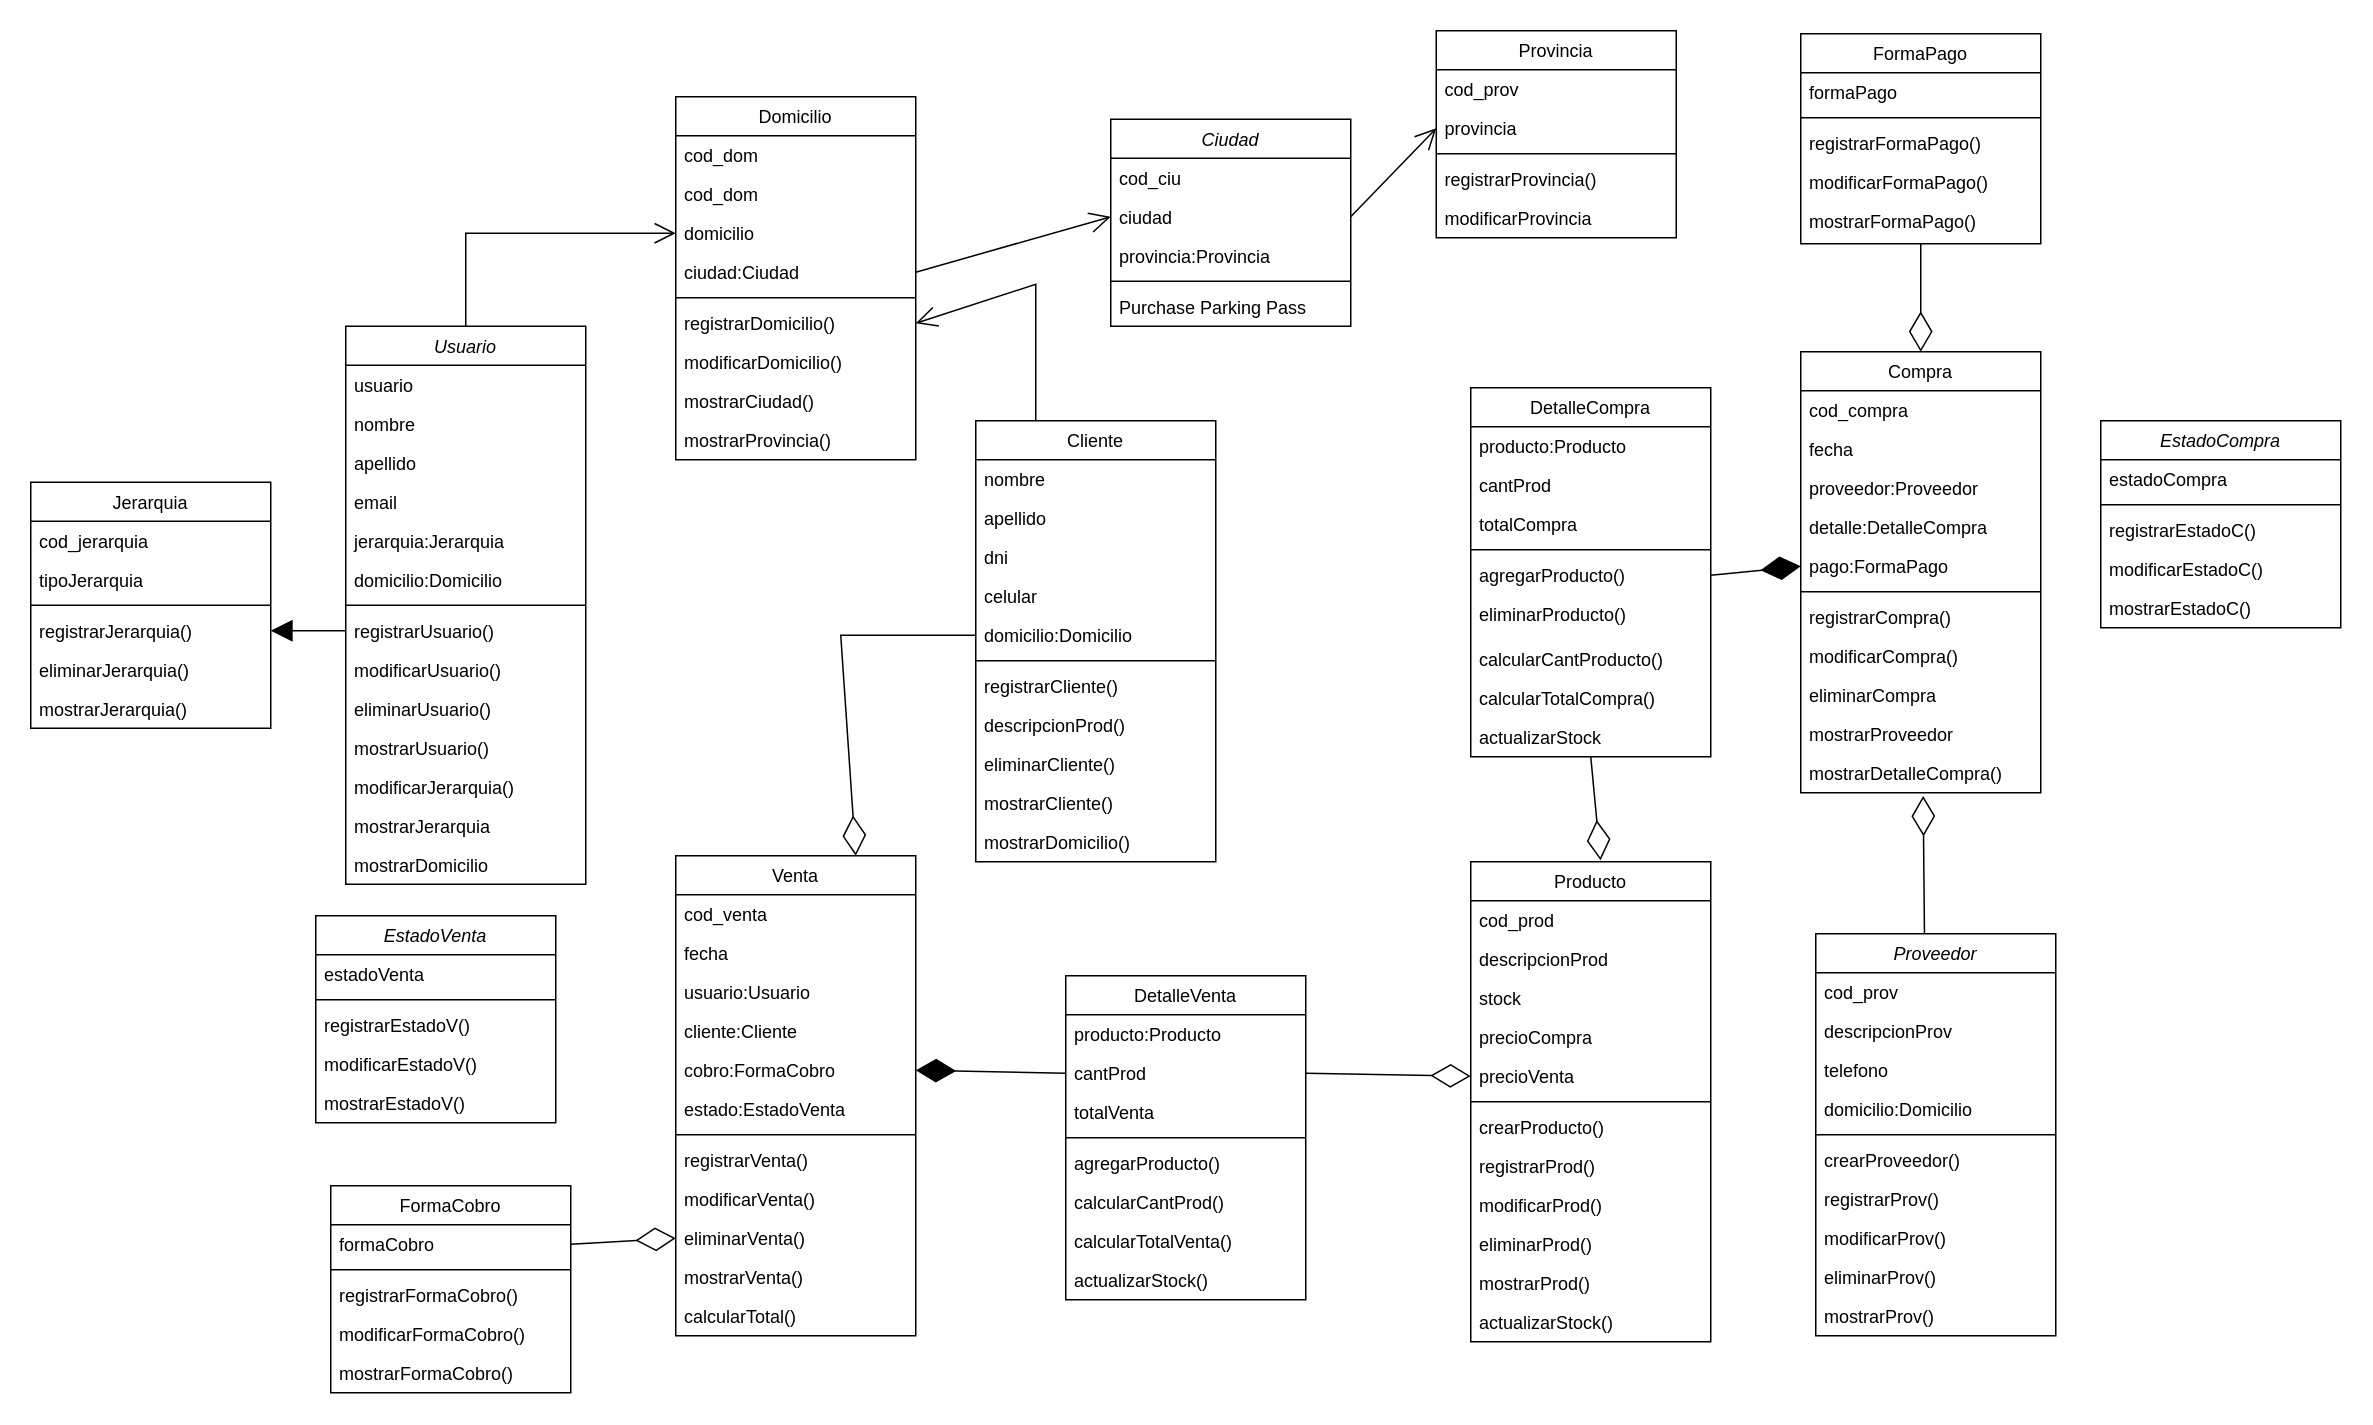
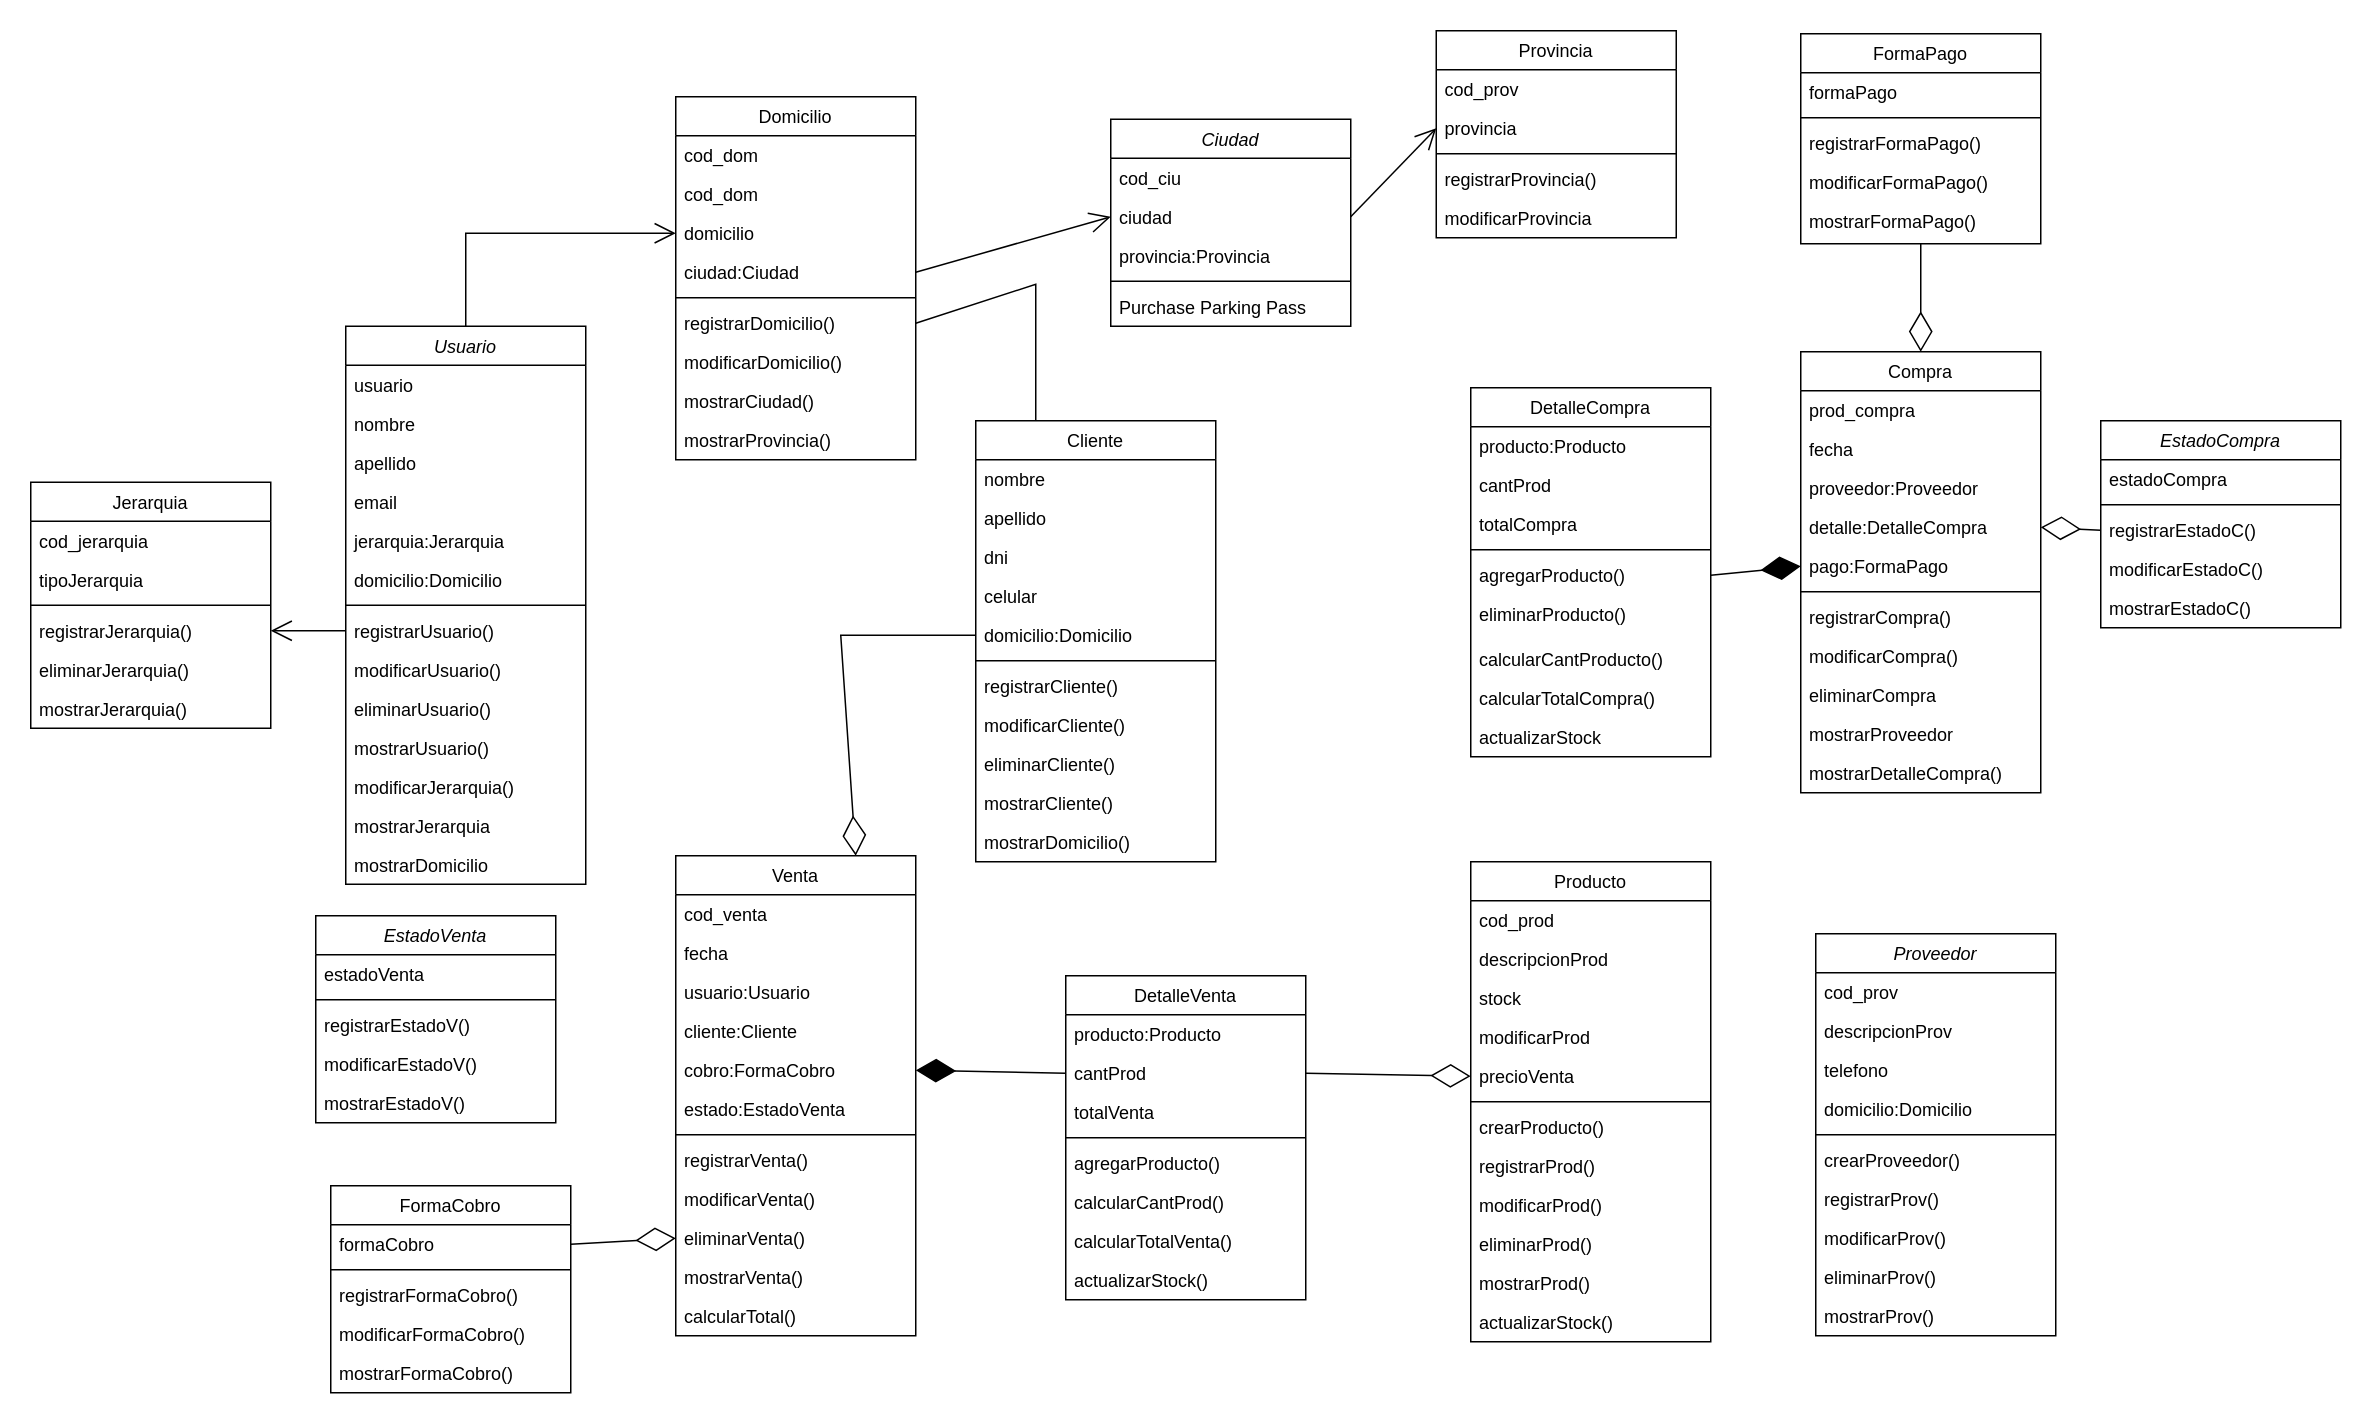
edge "Cliente" -> "registrarDomicilio()": arrowhead open -> none
node "cod_compra": label "cod_compra" -> "prod_compra"
edge "registrarEstadoC()" -> "detalle:DetalleCompra": added
edge "registrarUsuario()" -> "registrarJerarquia()": arrowhead block -> open
node "descripcionProd()": label "descripcionProd()" -> "modificarCliente()"
edge "DetalleCompra" -> "Producto": removed
edge "Proveedor" -> "mostrarDetalleCompra()": removed
node "precioCompra": label "precioCompra" -> "modificarProd"
